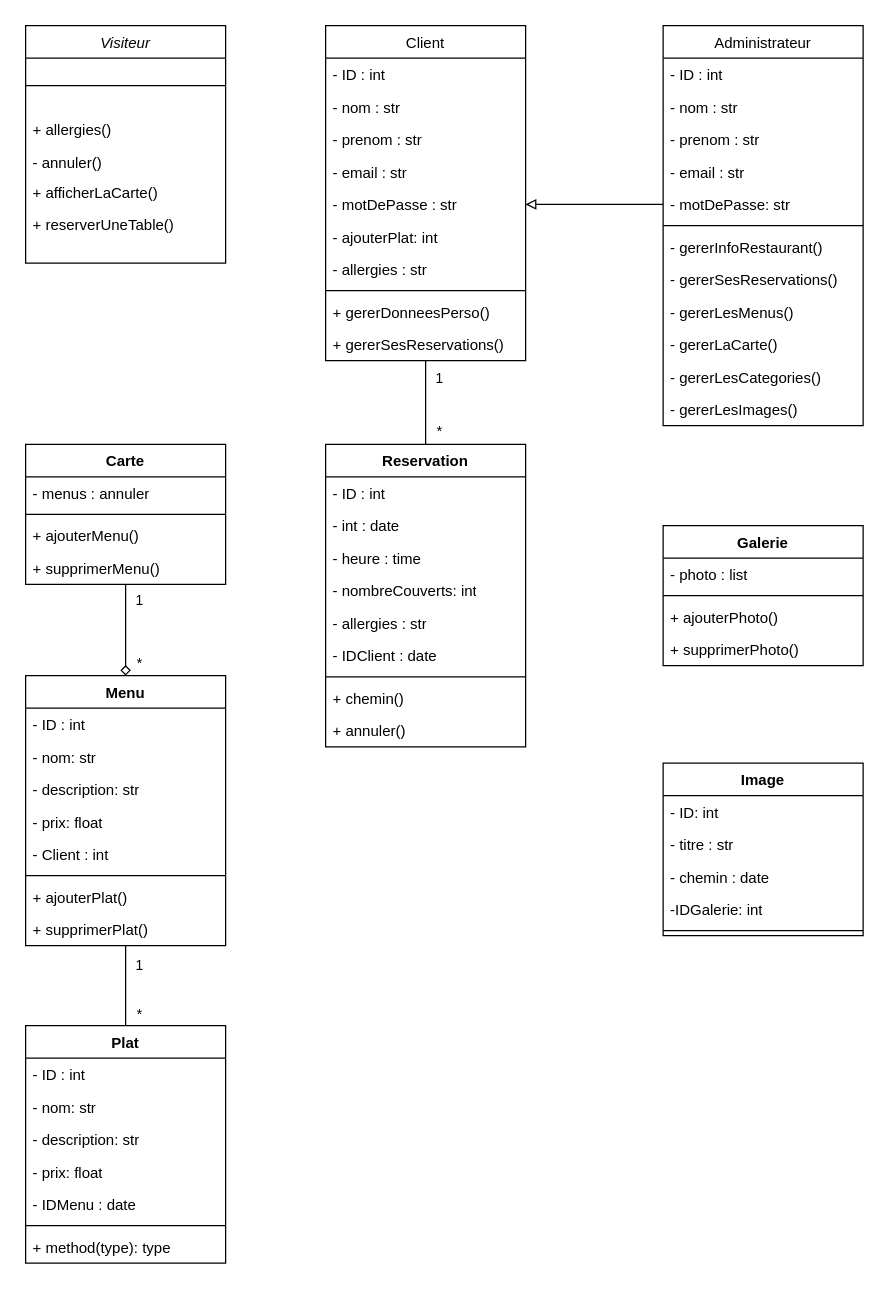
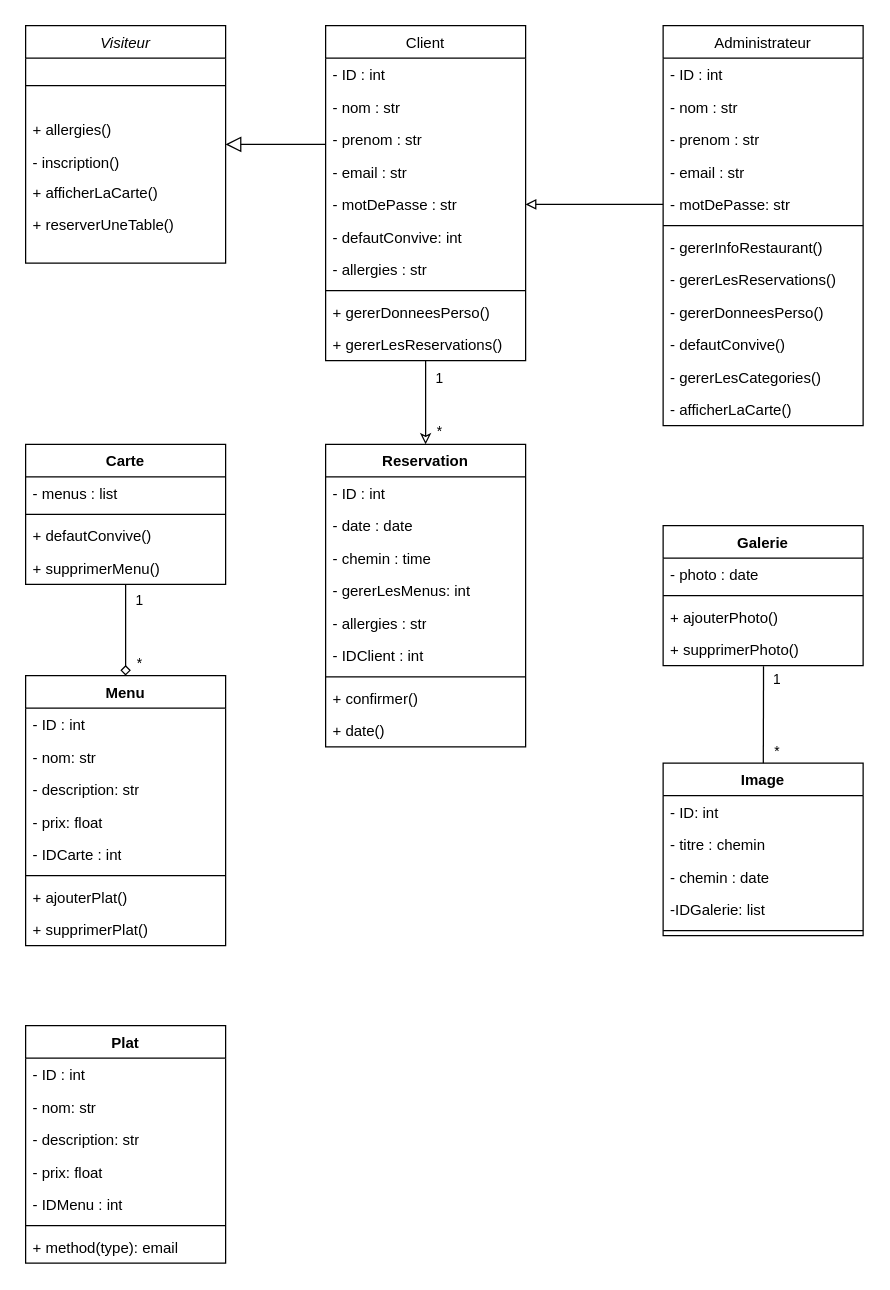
edge "Client" -> "Visiteur": added
node "- annuler()": label "- annuler()" -> "- inscription()"
node "- ajouterPlat: int": label "- ajouterPlat: int" -> "- defautConvive: int"
node "- gererSesReservations()": label "- gererSesReservations()" -> "- gererLesReservations()"
node "- gererLesMenus()": label "- gererLesMenus()" -> "- gererDonneesPerso()"
node "+ gererSesReservations()": label "+ gererSesReservations()" -> "+ gererLesReservations()"
node "- gererLaCarte()": label "- gererLaCarte()" -> "- defautConvive()"
node "- gererLesImages()": label "- gererLesImages()" -> "- afficherLaCarte()"
edge "Client" -- "Reservation": arrowhead none -> classic
node "- menus : annuler": label "- menus : annuler" -> "- menus : list"
node "- int : date": label "- int : date" -> "- date : date"
node "+ ajouterMenu()": label "+ ajouterMenu()" -> "+ defautConvive()"
node "- heure : time": label "- heure : time" -> "- chemin : time"
node "- photo : list": label "- photo : list" -> "- photo : date"
node "- nombreCouverts: int": label "- nombreCouverts: int" -> "- gererLesMenus: int"
node "- IDClient : date": label "- IDClient : date" -> "- IDClient : int"
node "+ chemin()": label "+ chemin()" -> "+ confirmer()"
edge "+ supprimerPhoto()" -- "Image": added, labels "1", "*"
node "+ annuler()": label "+ annuler()" -> "+ date()"
node "- titre : str": label "- titre : str" -> "- titre : chemin"
node "- Client : int": label "- Client : int" -> "- IDCarte : int"
node "-IDGalerie: int": label "-IDGalerie: int" -> "-IDGalerie: list"
edge "Menu" -- "Plat": removed, labels "1", "*"
node "- IDMenu : date": label "- IDMenu : date" -> "- IDMenu : int"
node "+ method(type): type": label "+ method(type): type" -> "+ method(type): email"
